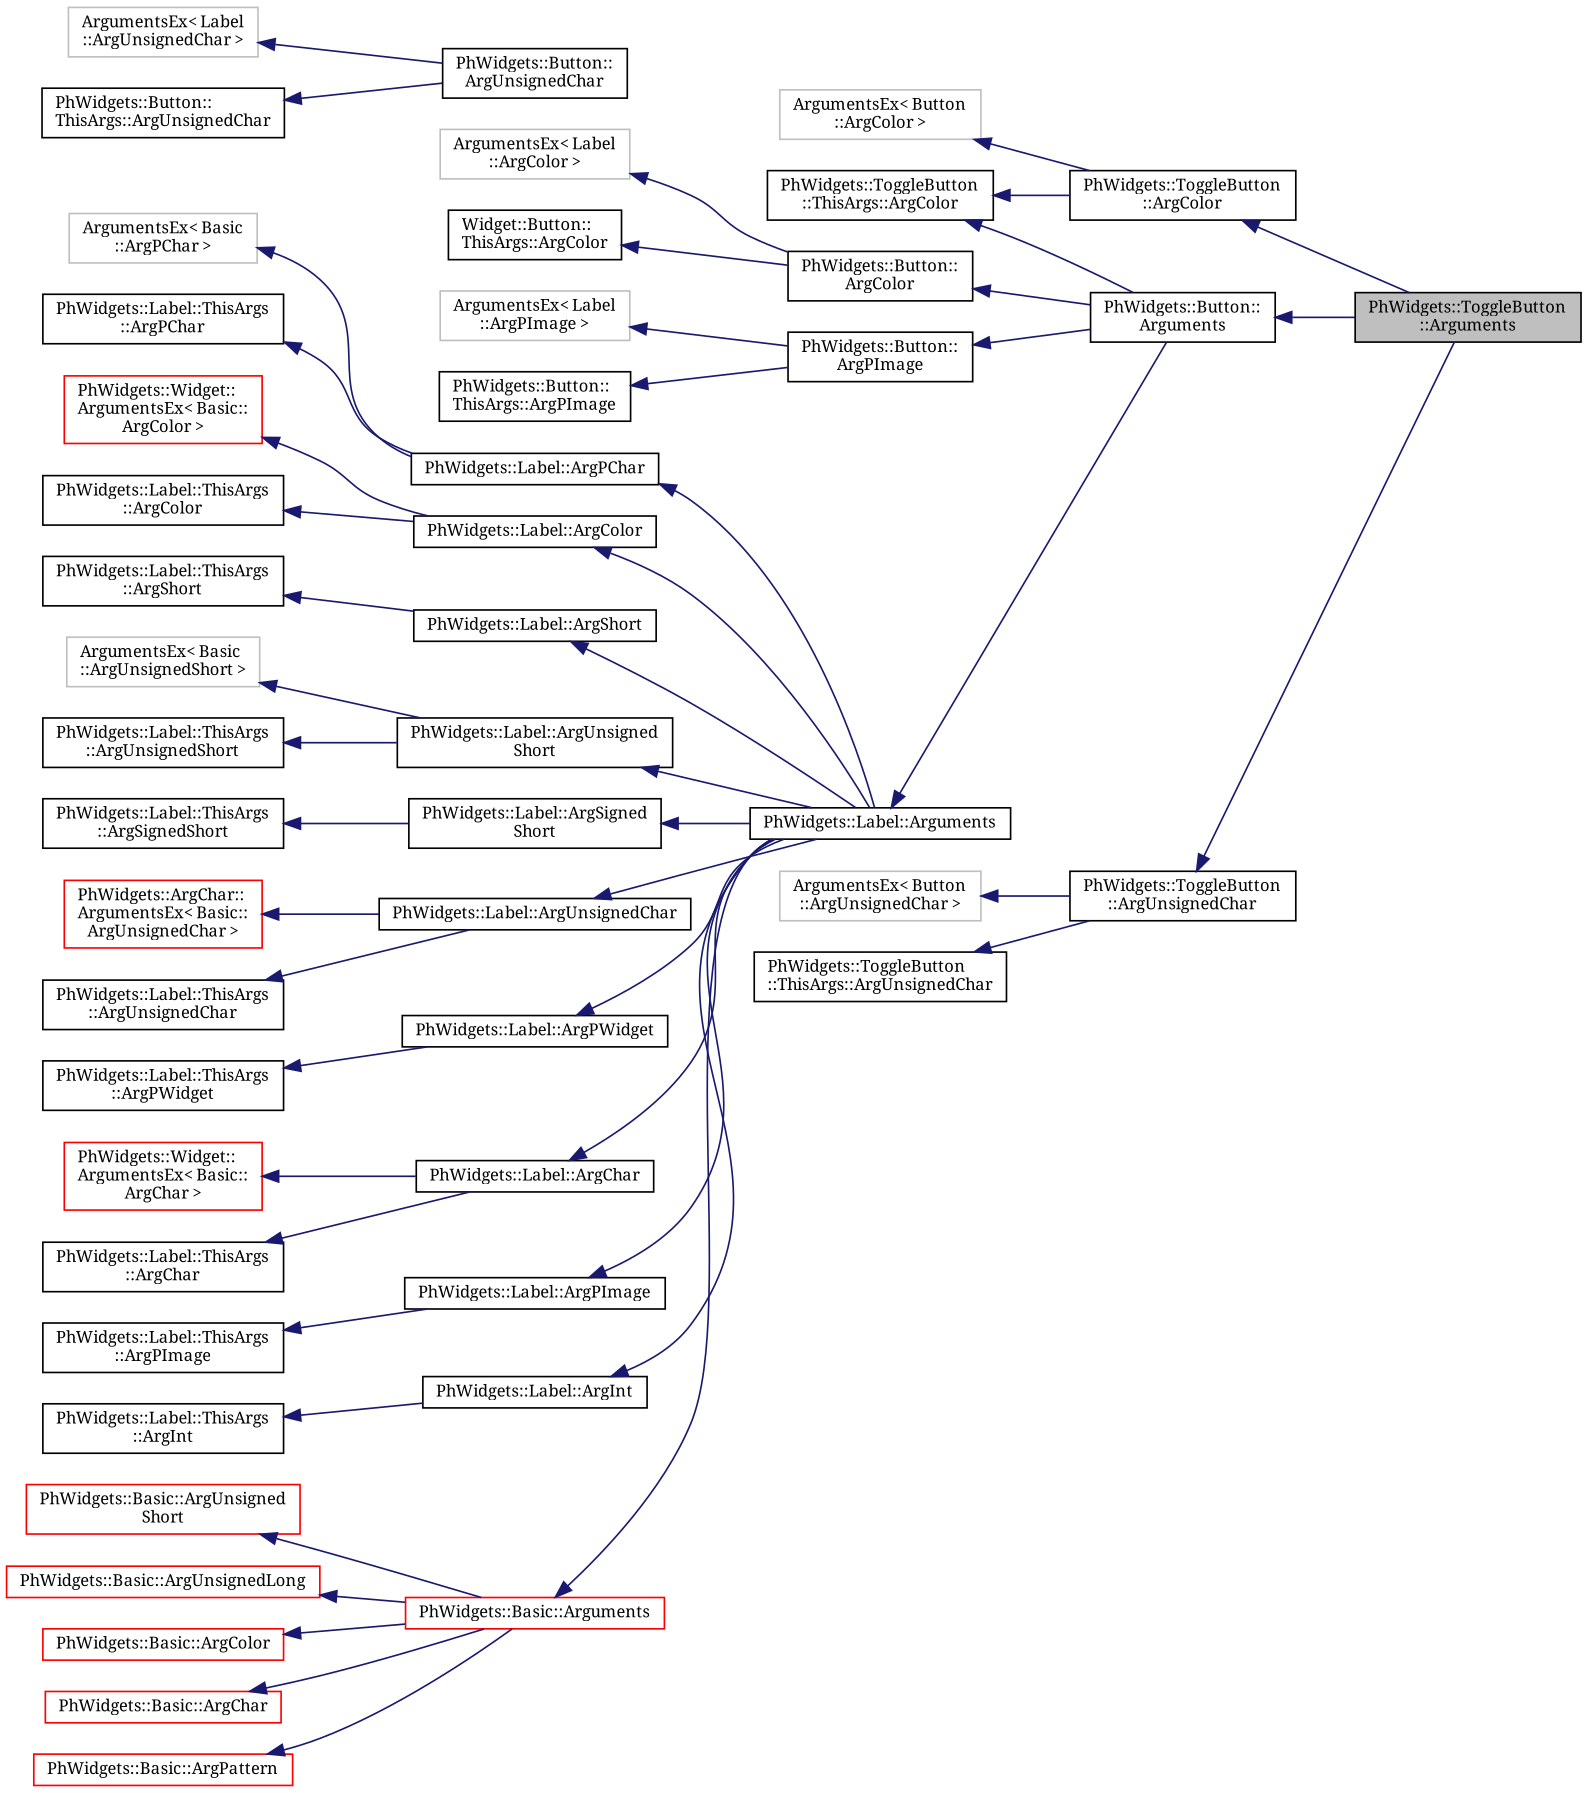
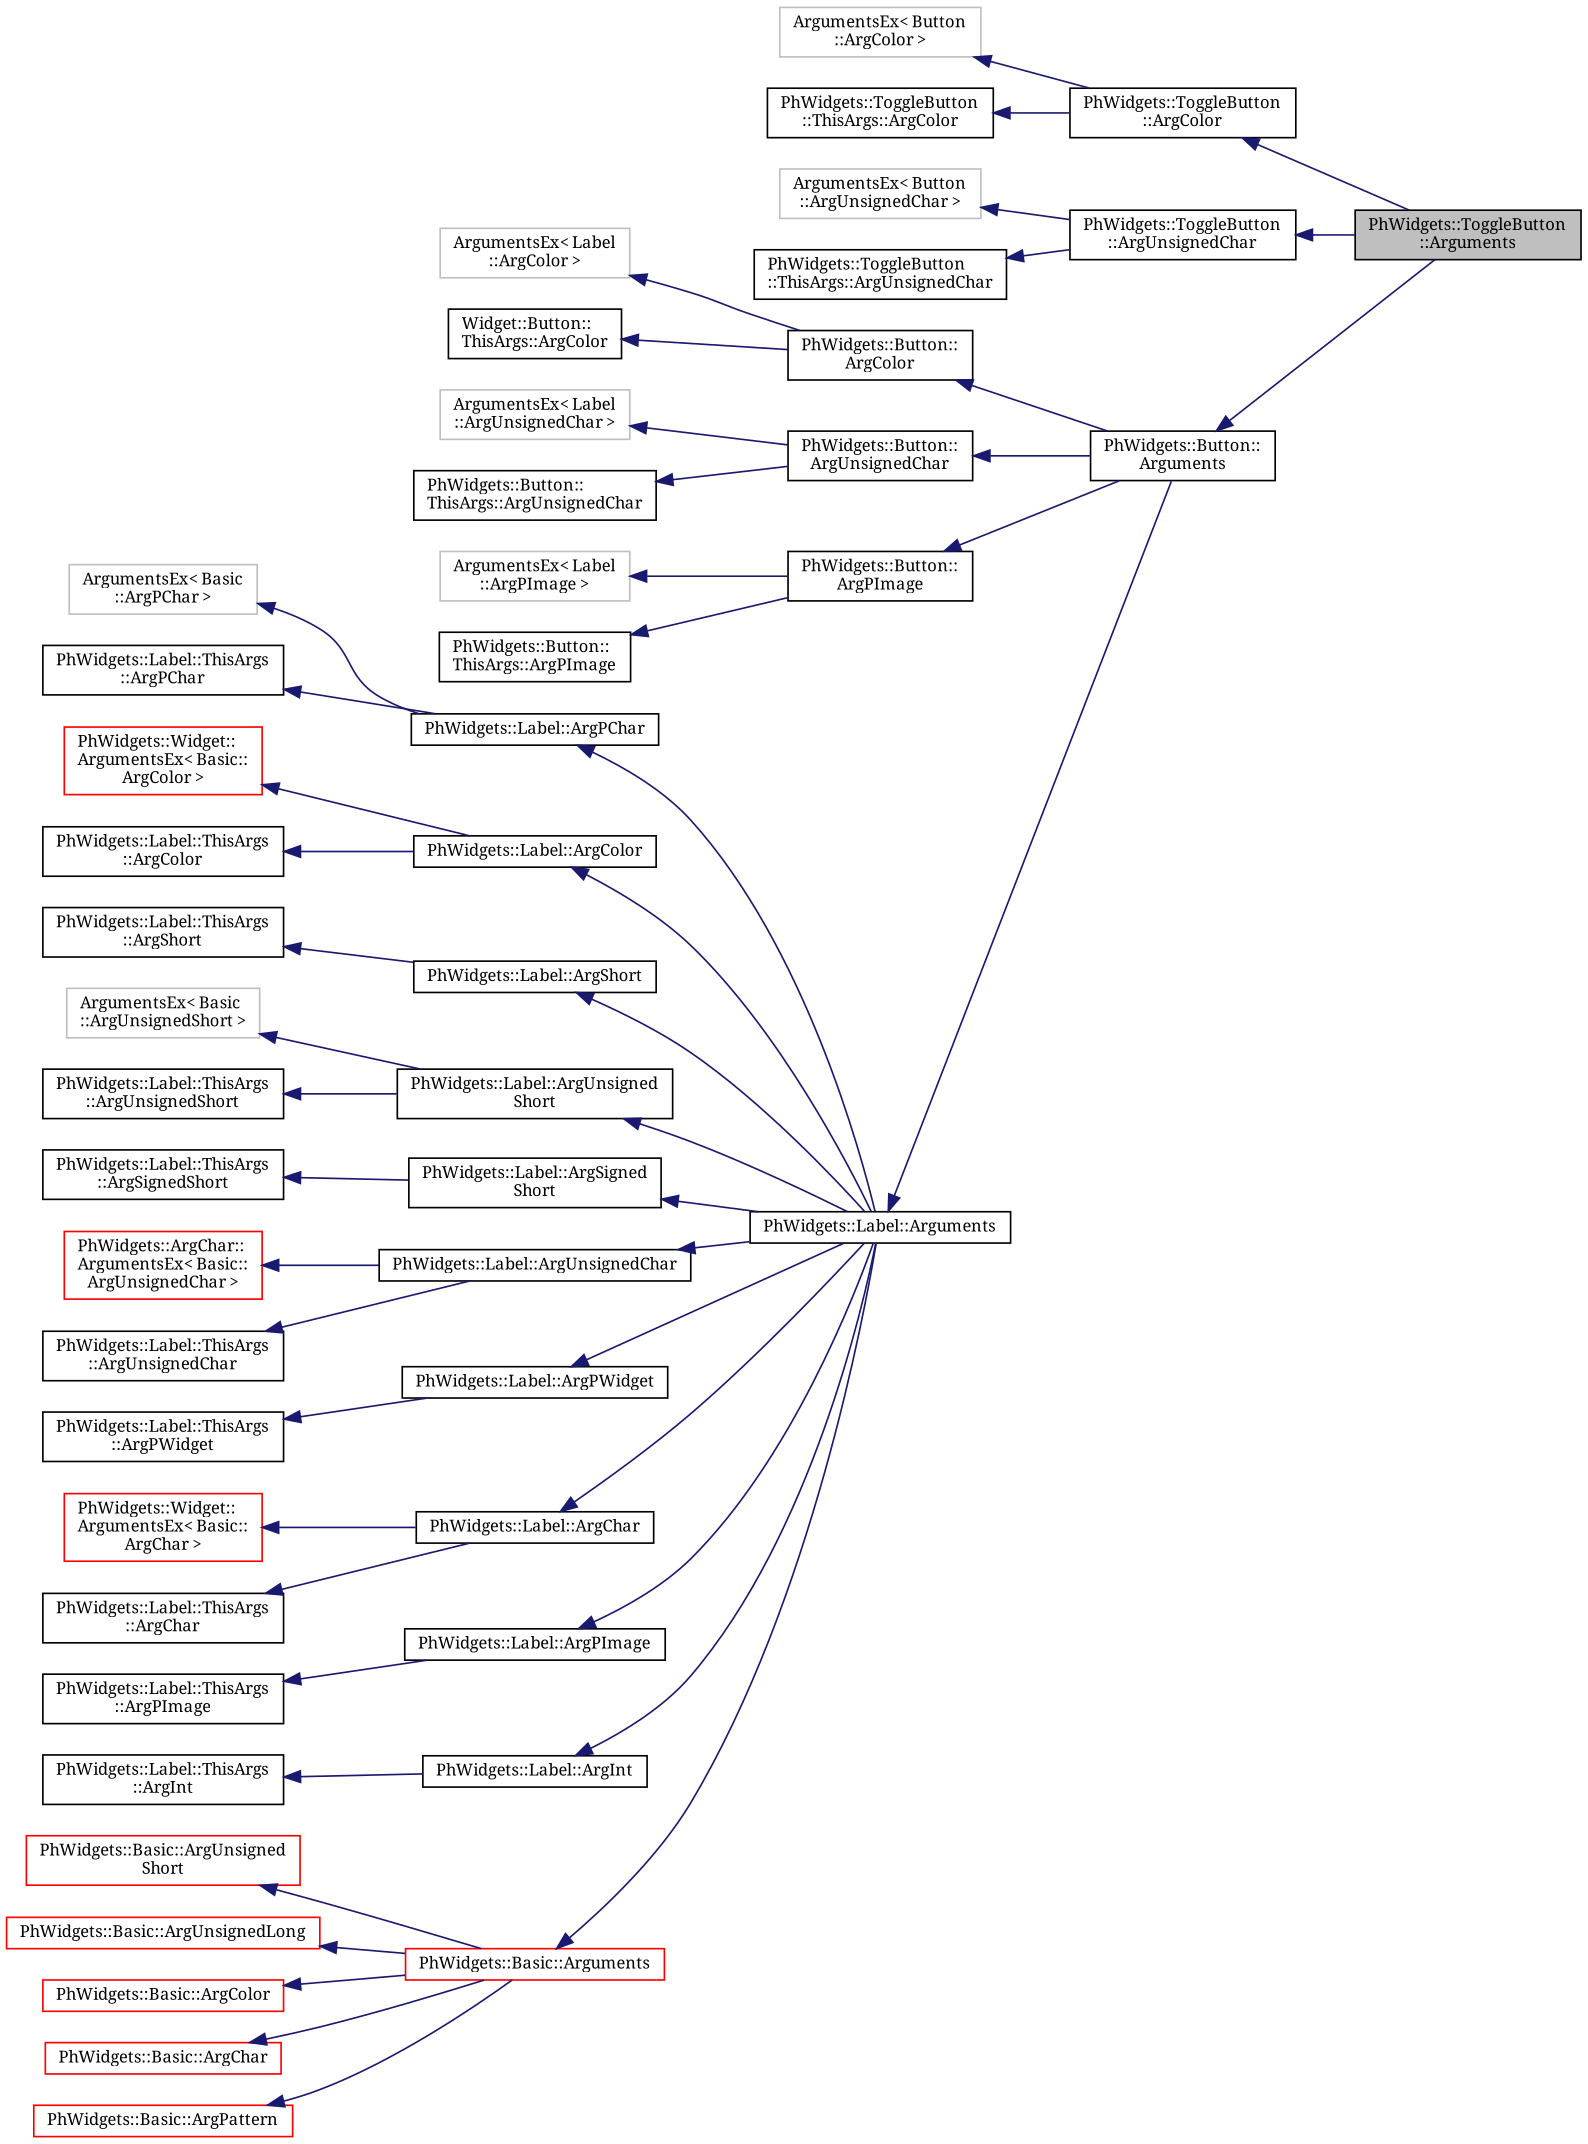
edge "PhWidgets::Button:: Arguments" -> "PhWidgets::ToggleButton ::ThisArgs::ArgColor": now "PhWidgets::Button:: Arguments" -> "PhWidgets::Button:: ArgUnsignedChar"
